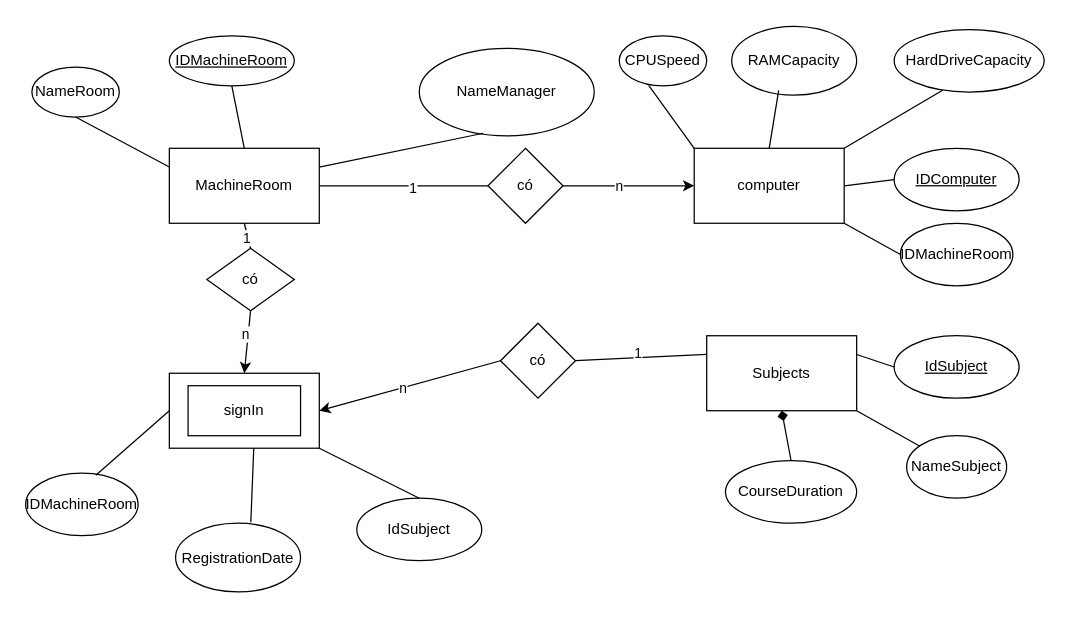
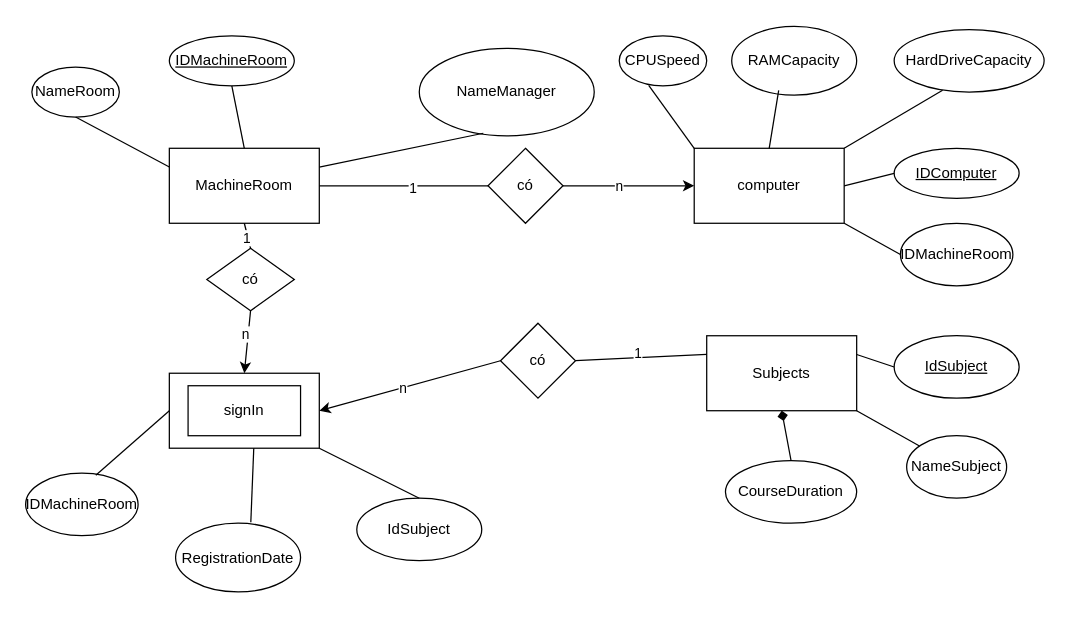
node "IDComputer": size 125x63 -> 125x50
